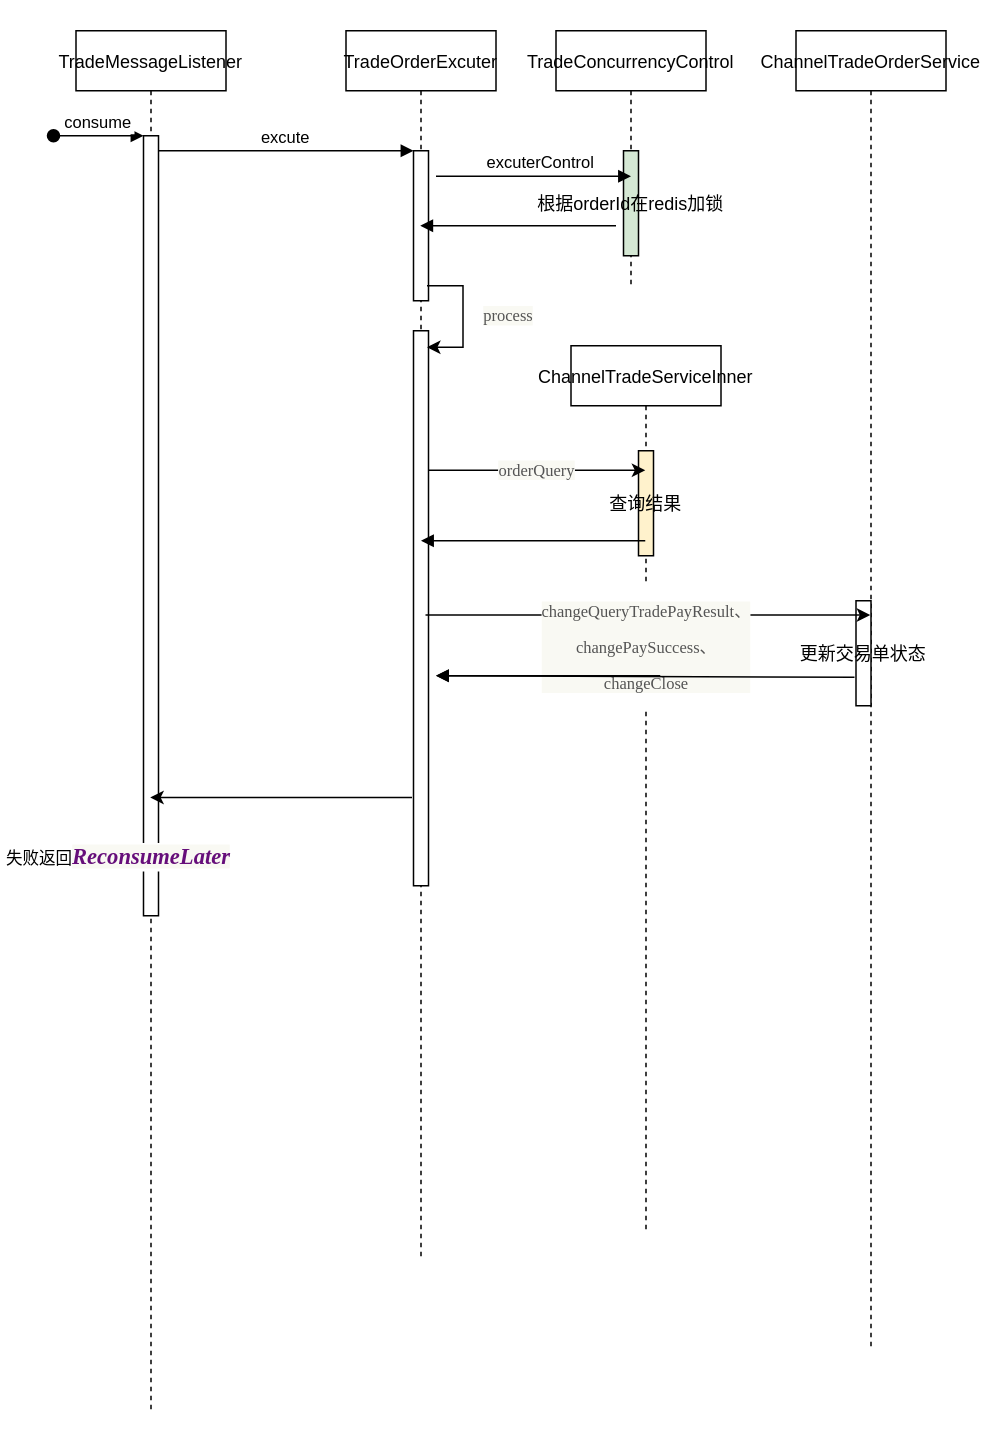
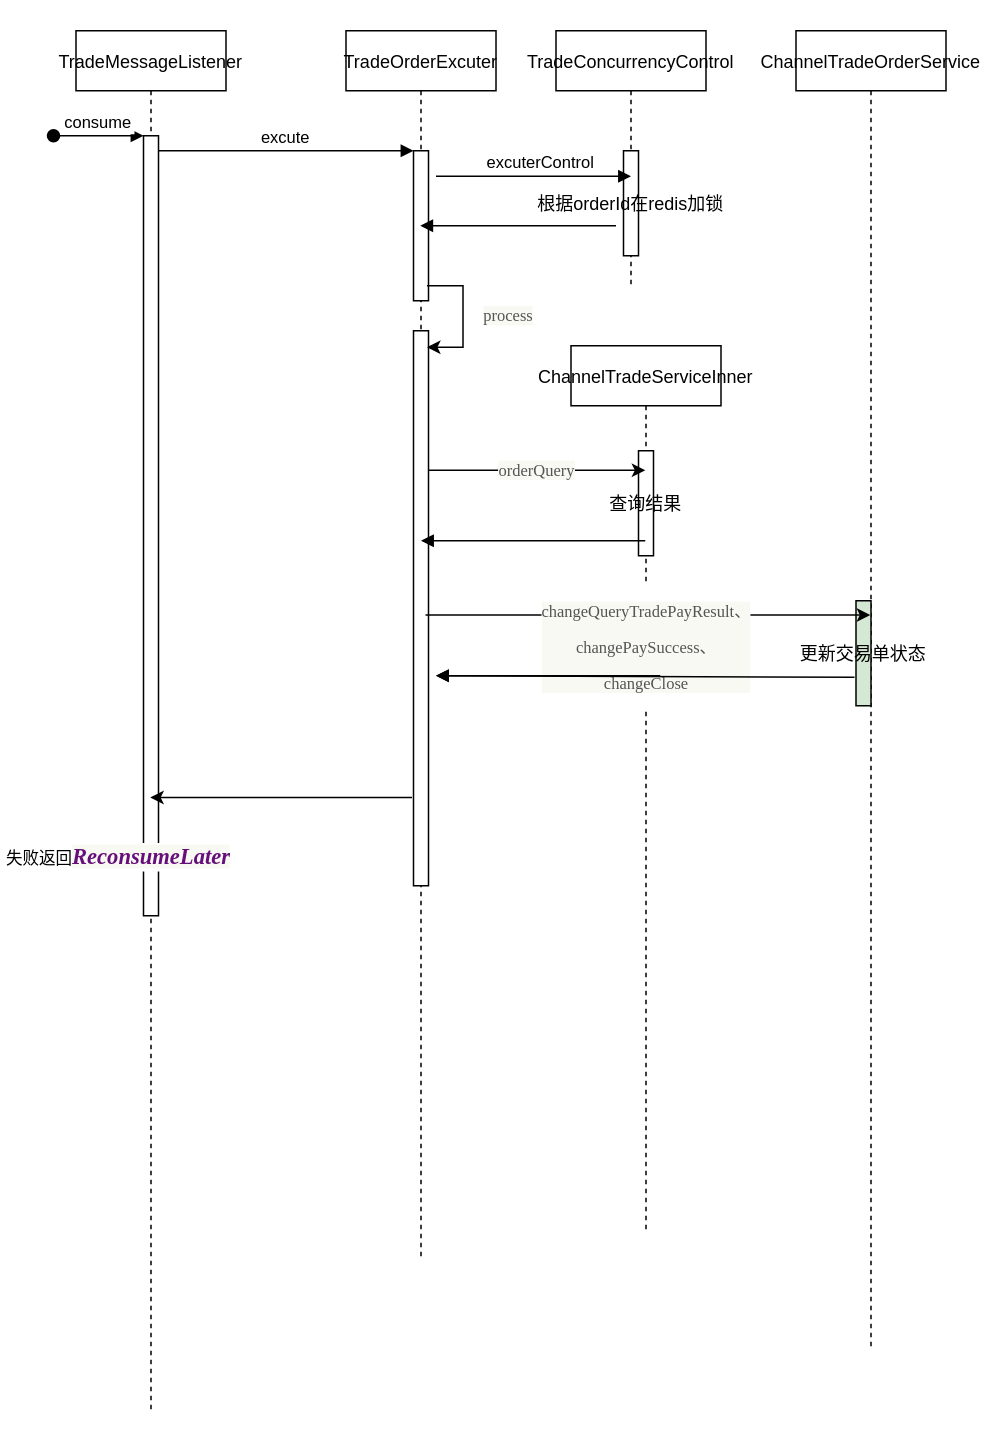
node "根据orderId在redis加锁": fillcolor #d5e8d4 -> #ffffff
node "查询结果": fillcolor #fff2cc -> #ffffff
node "更新交易单状态": fillcolor #ffffff -> #d5e8d4
